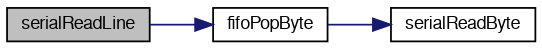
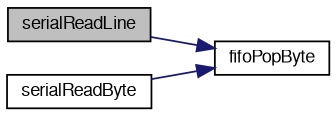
edge "fifoPopByte" -> "serialReadByte": reversed
